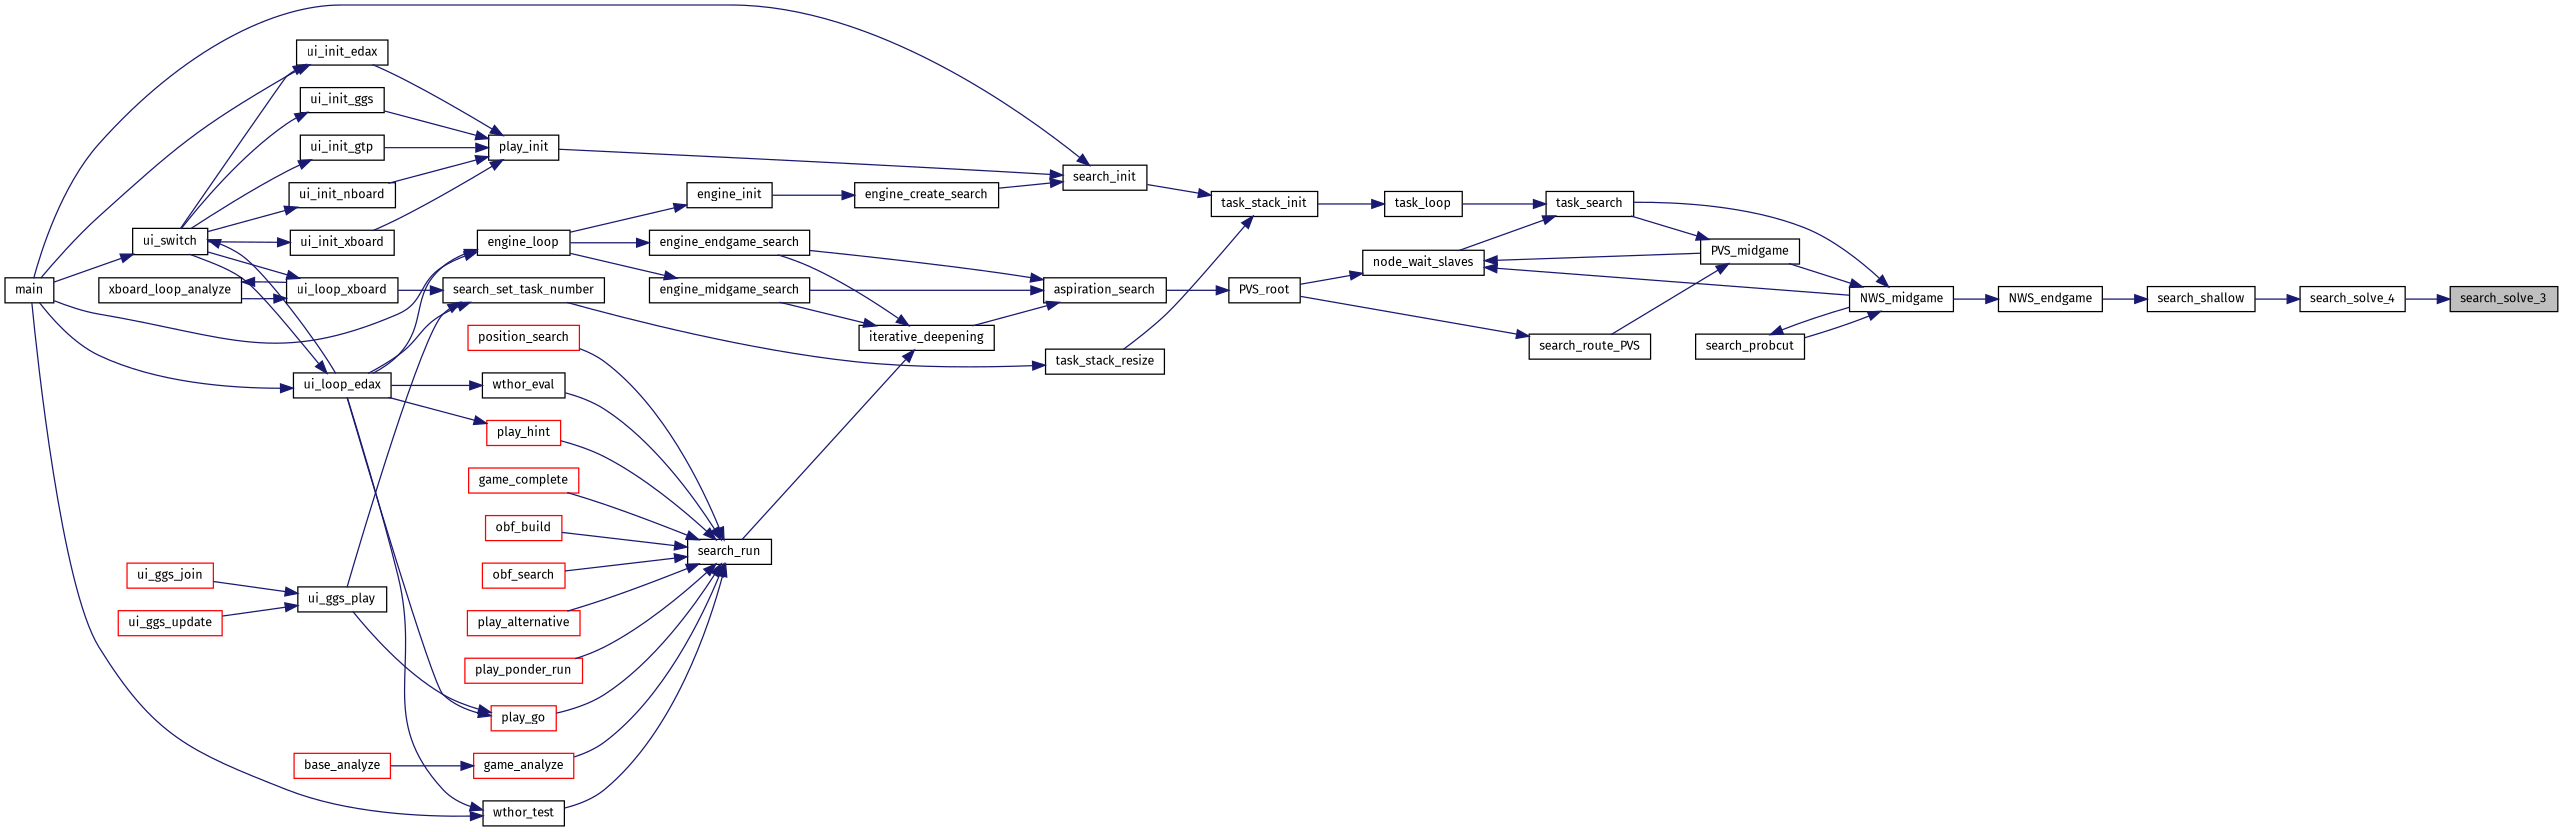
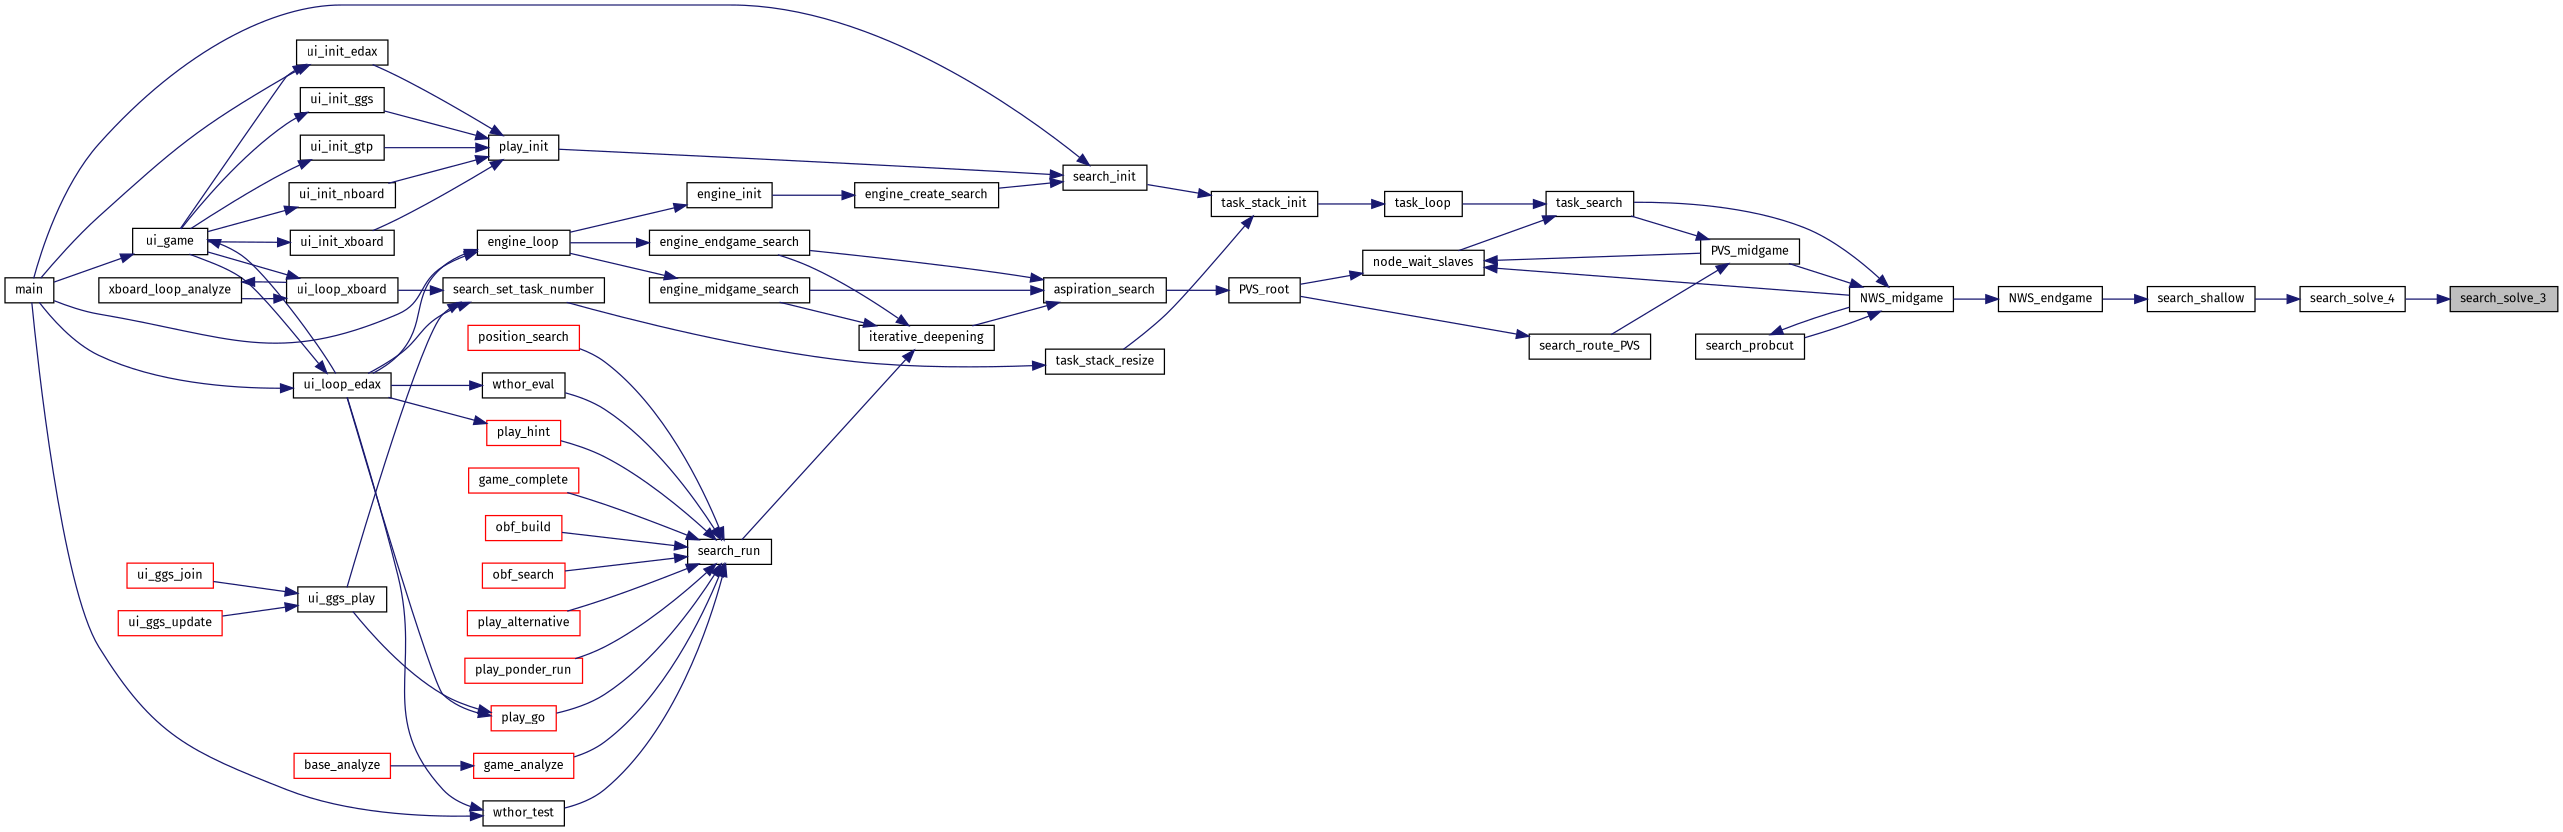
node "ui_switch": label "ui_switch" -> "ui_game"
